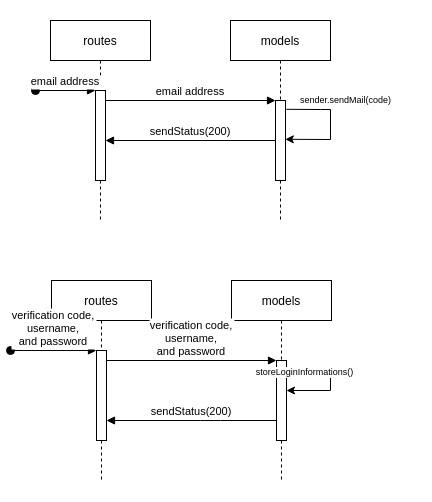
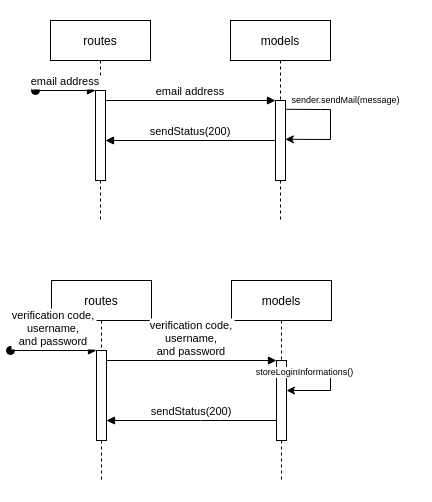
node "sender.sendMail(code)": label "sender.sendMail(code)" -> "sender.sendMail(message)"
